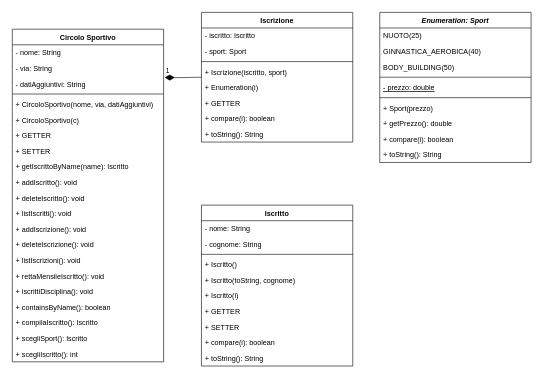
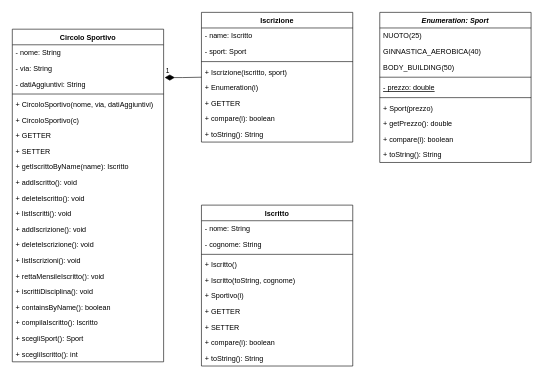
node "- iscritto: Iscritto": label "- iscritto: Iscritto" -> "- name: Iscritto"
node "+ Iscritto(i)": label "+ Iscritto(i)" -> "+ Sportivo(i)"
node "+ scegliSport(): Iscritto": label "+ scegliSport(): Iscritto" -> "+ scegliSport(): Sport"
